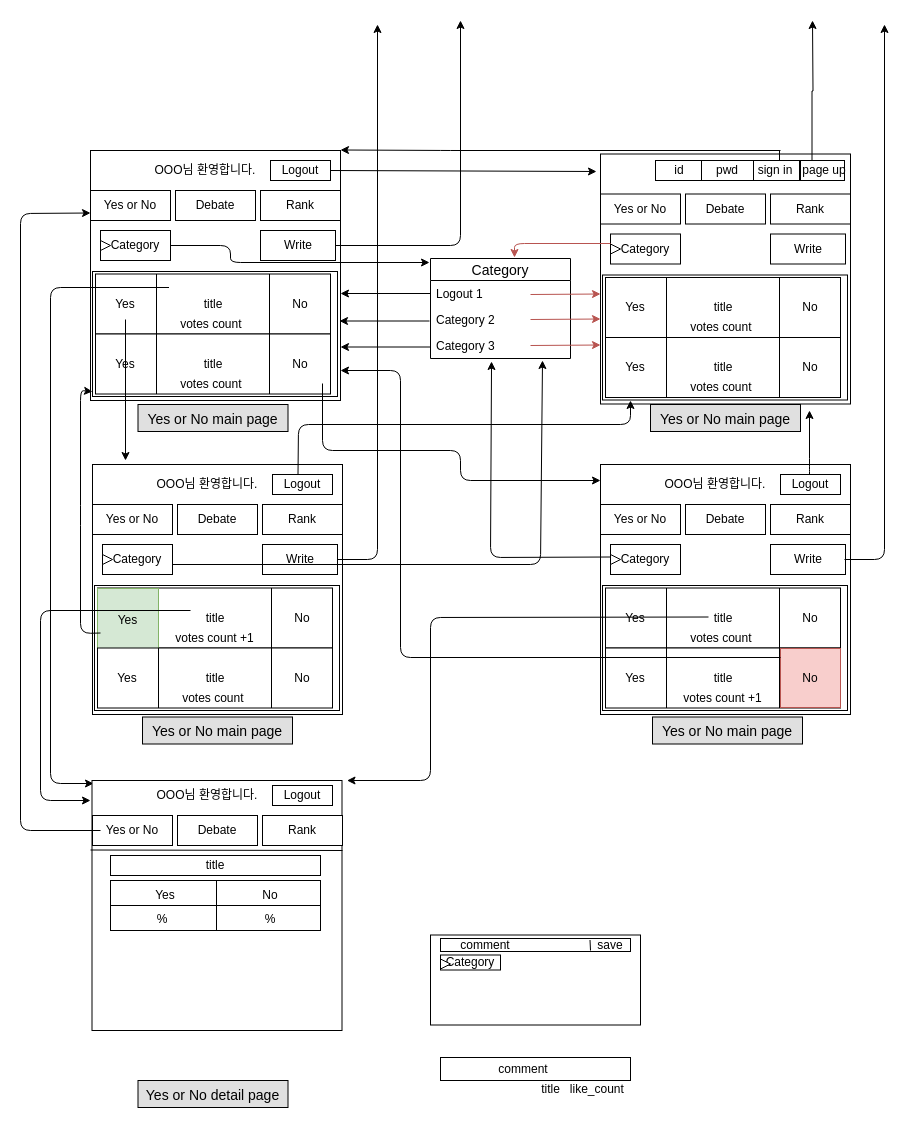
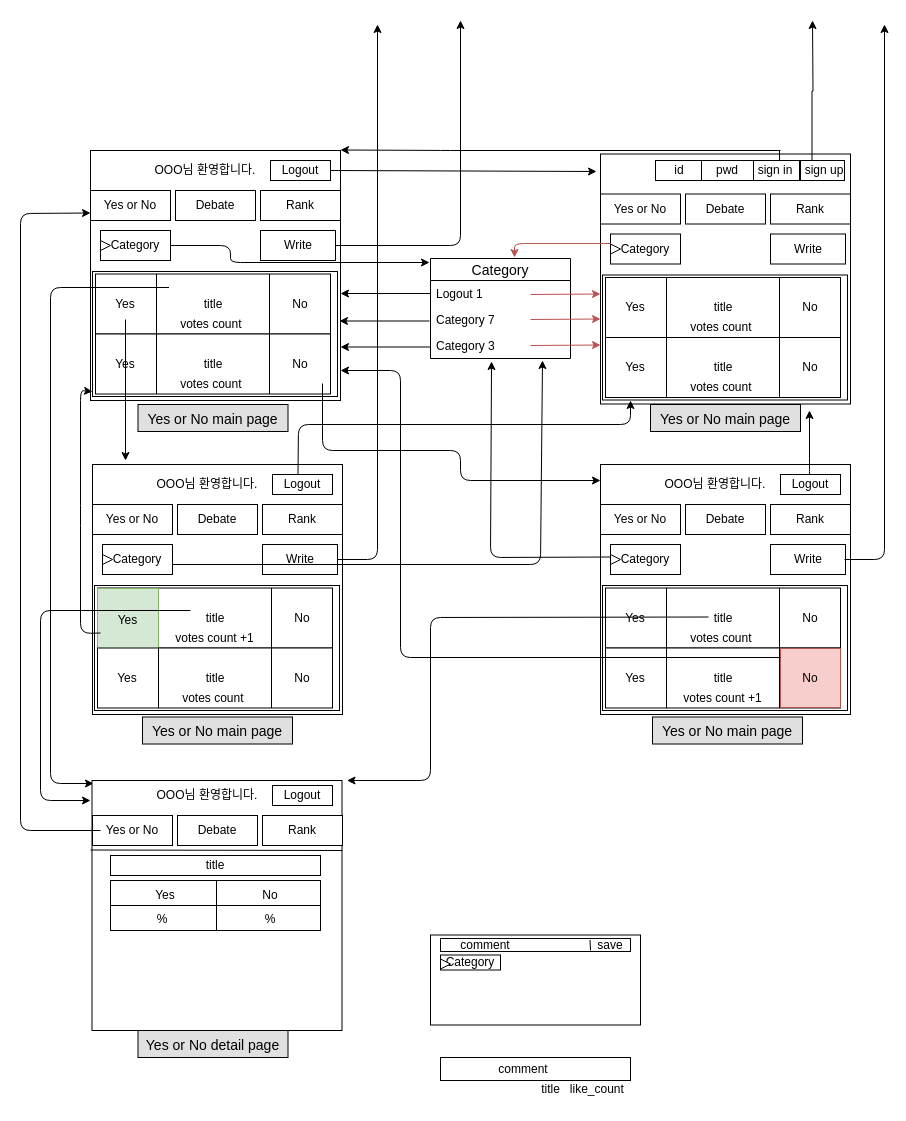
node "page up": label "page up" -> "sign up"
node "Category 2": label "Category 2" -> "Category 7"
node "Yes or No detail page": moved (213, 1094) -> (213, 1044)
